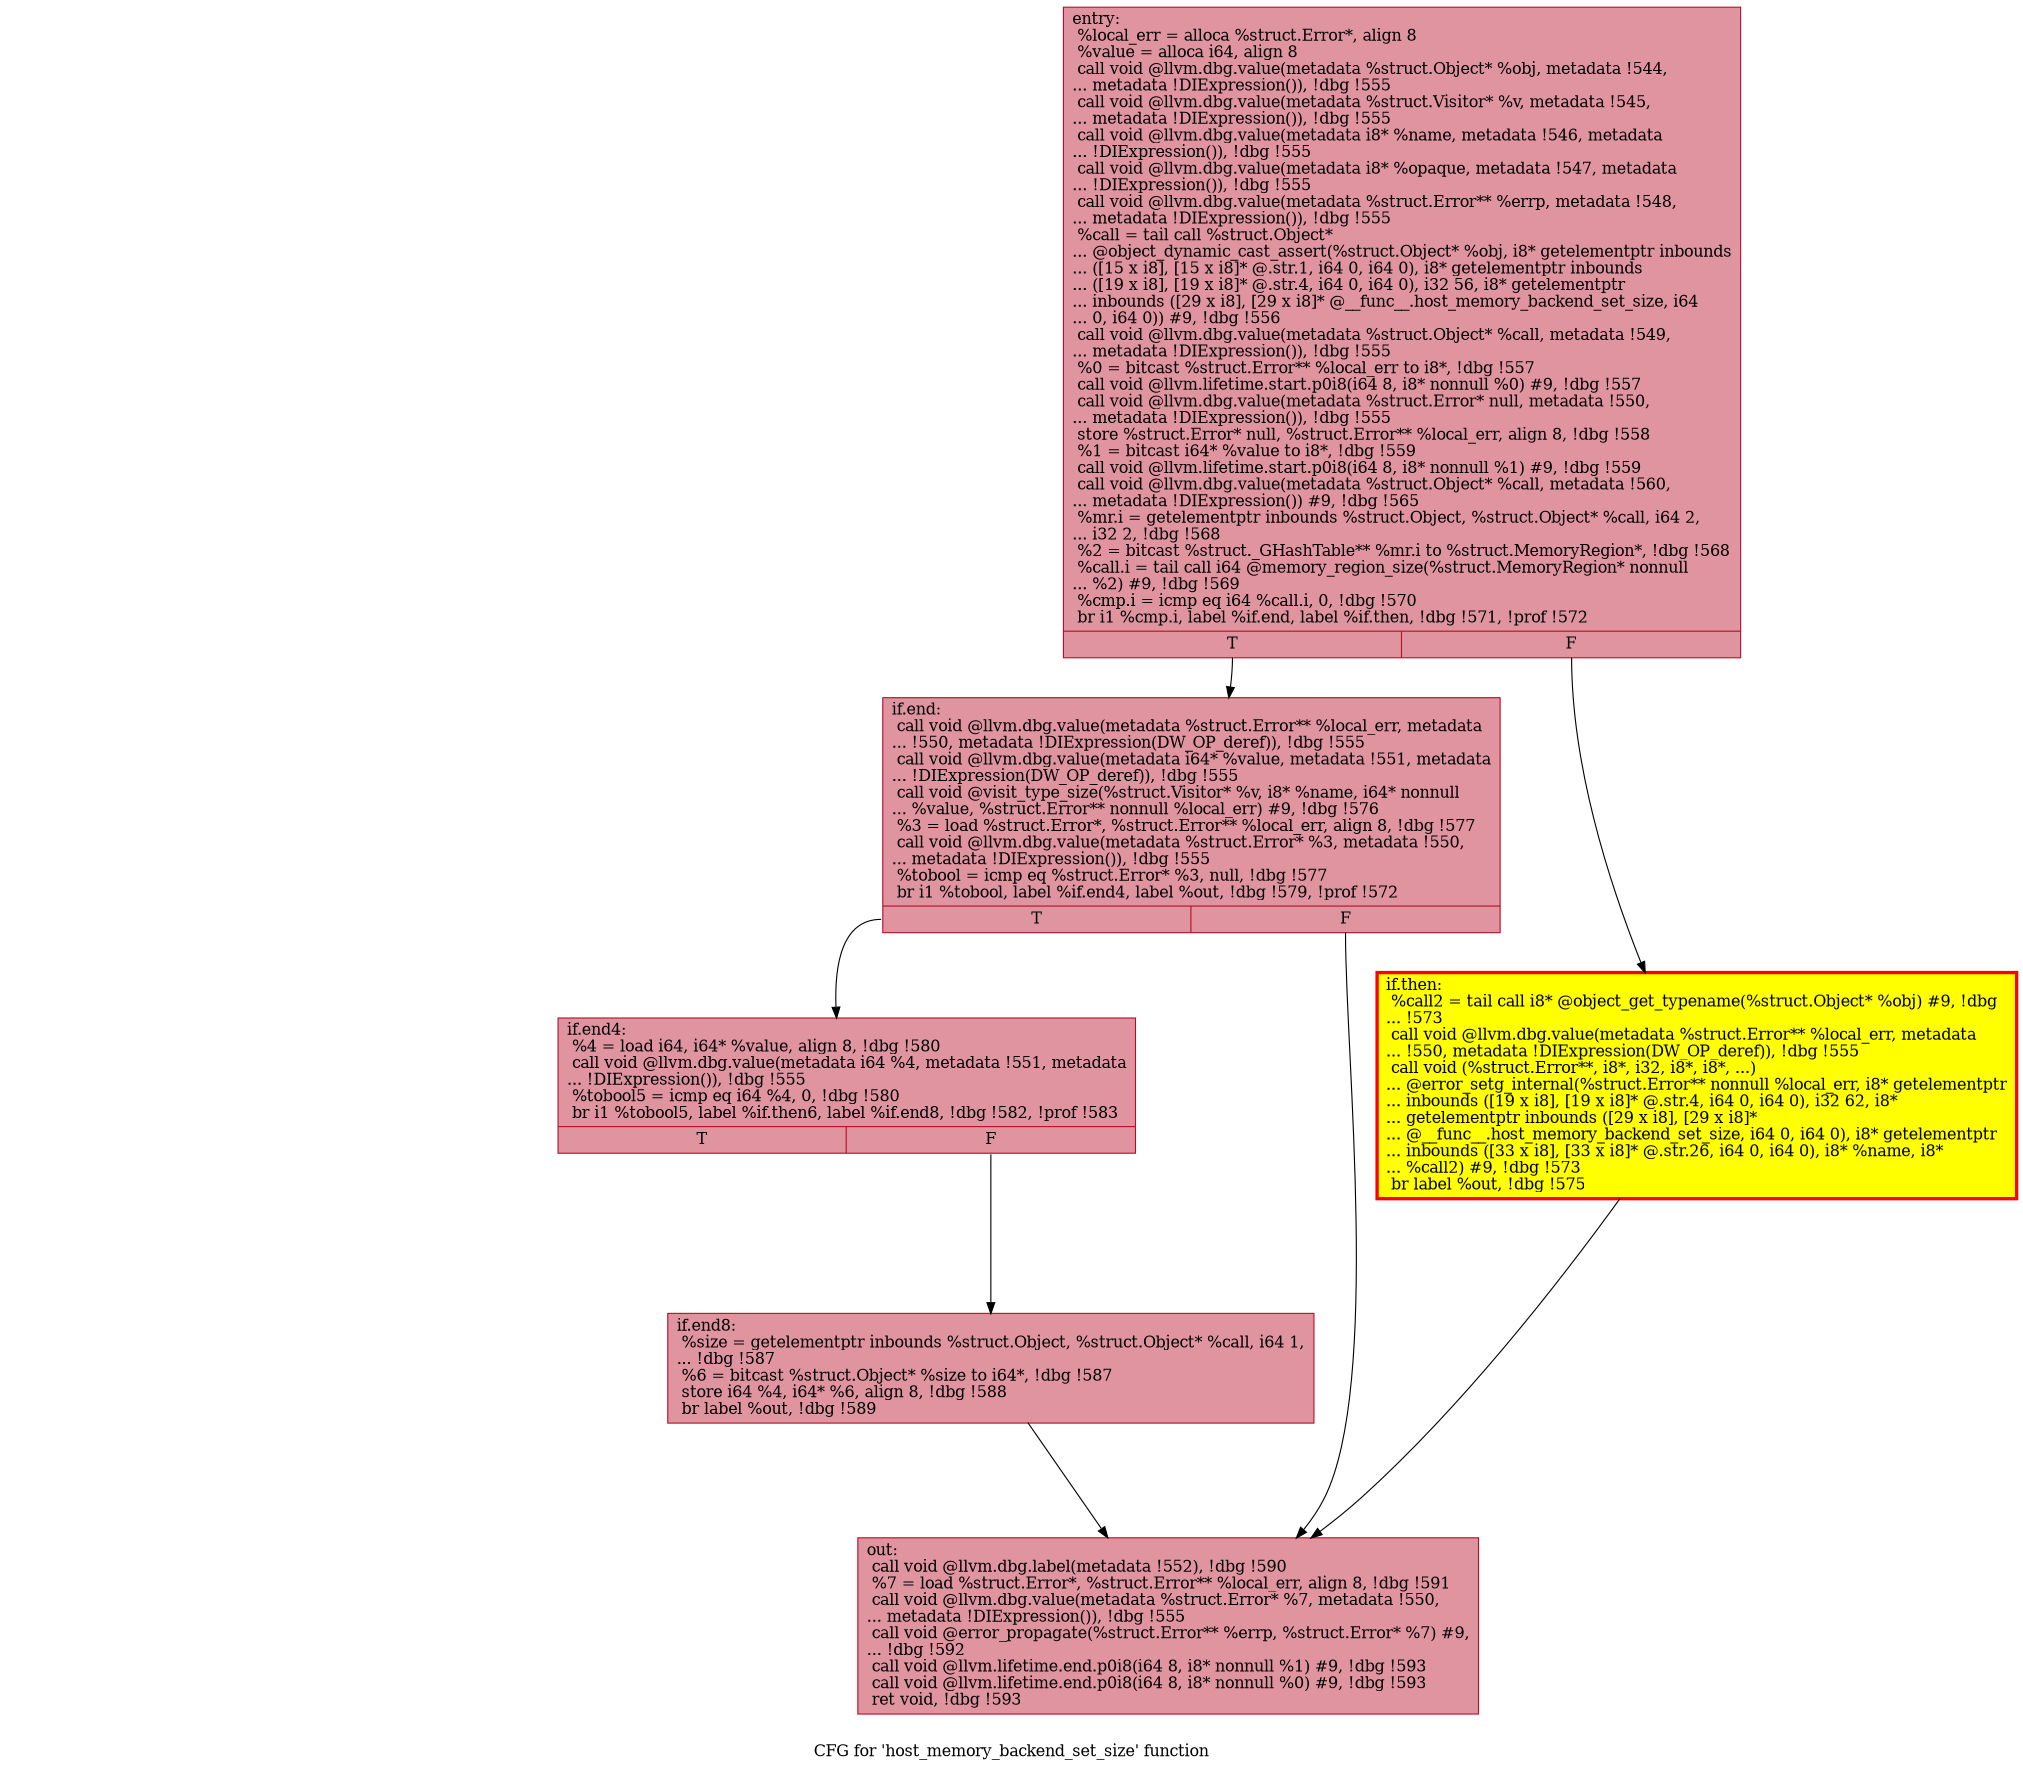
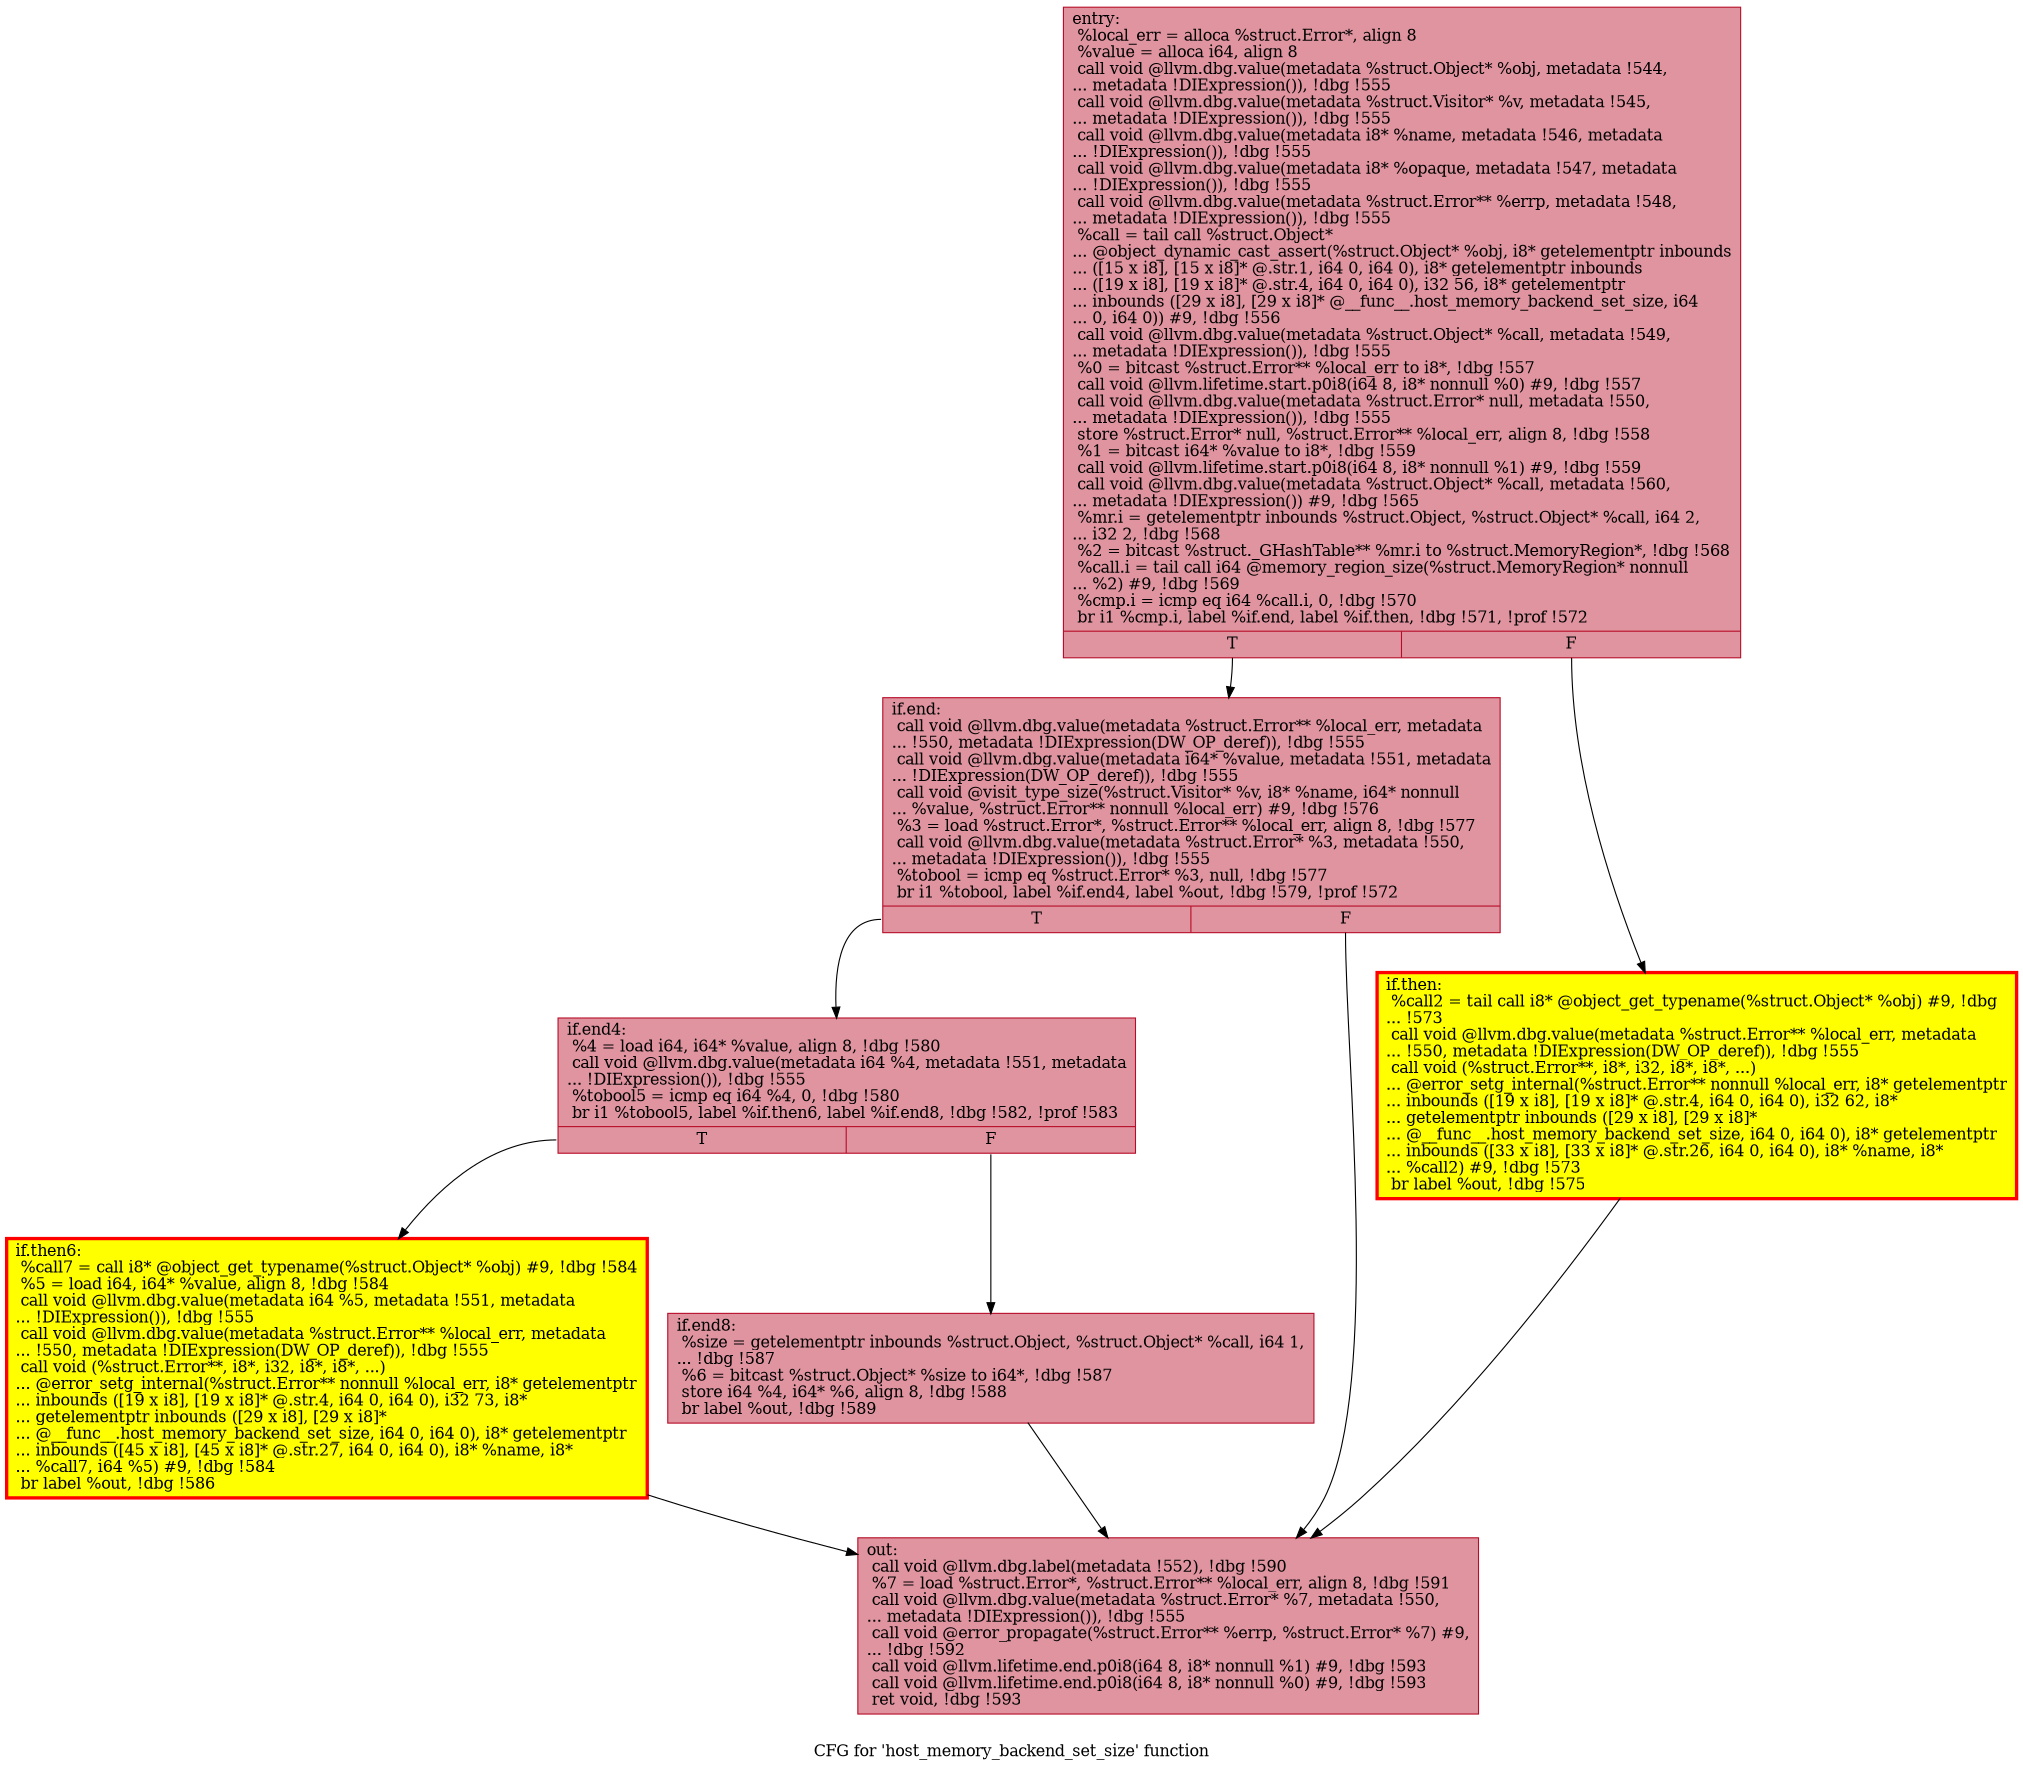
node "if.then6:": added
